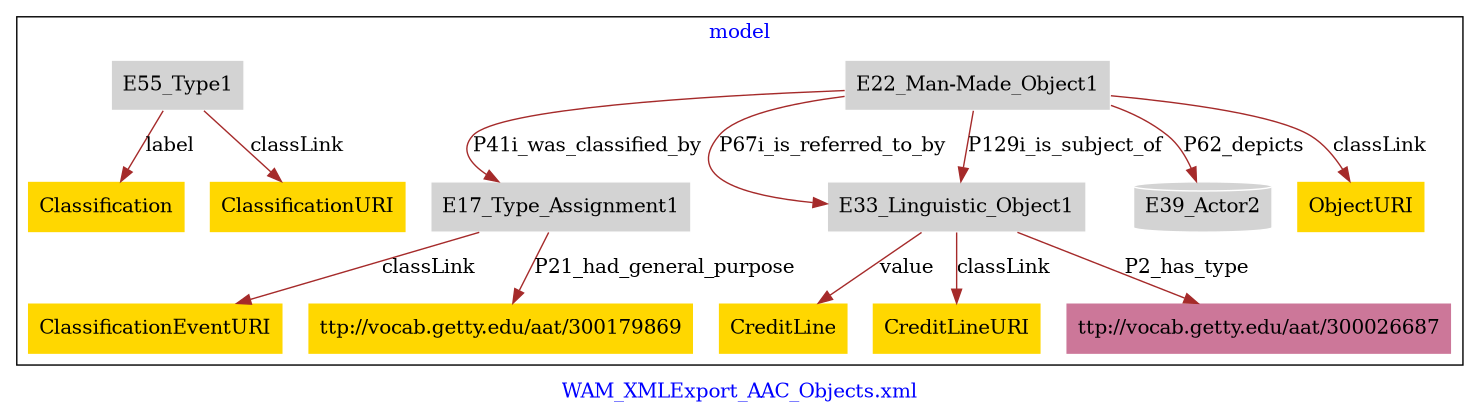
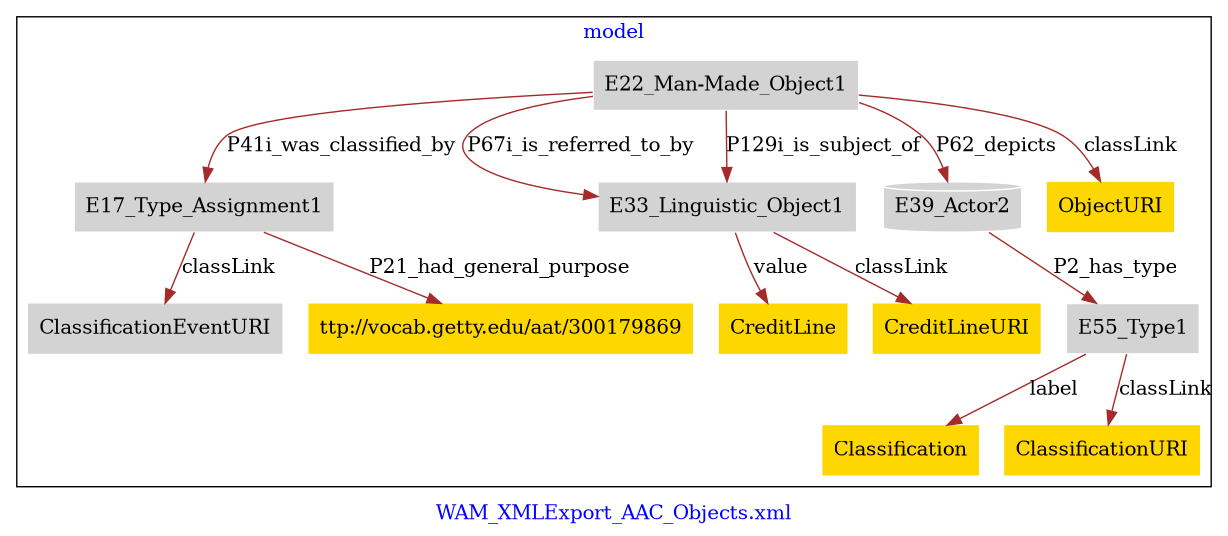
edge "E39_Actor2" -> "E55_Type1": added, label "P2_has_type"
node "ClassificationEventURI": fillcolor gold -> lightgray
node "ttp://vocab.getty.edu/aat/300026687": removed
